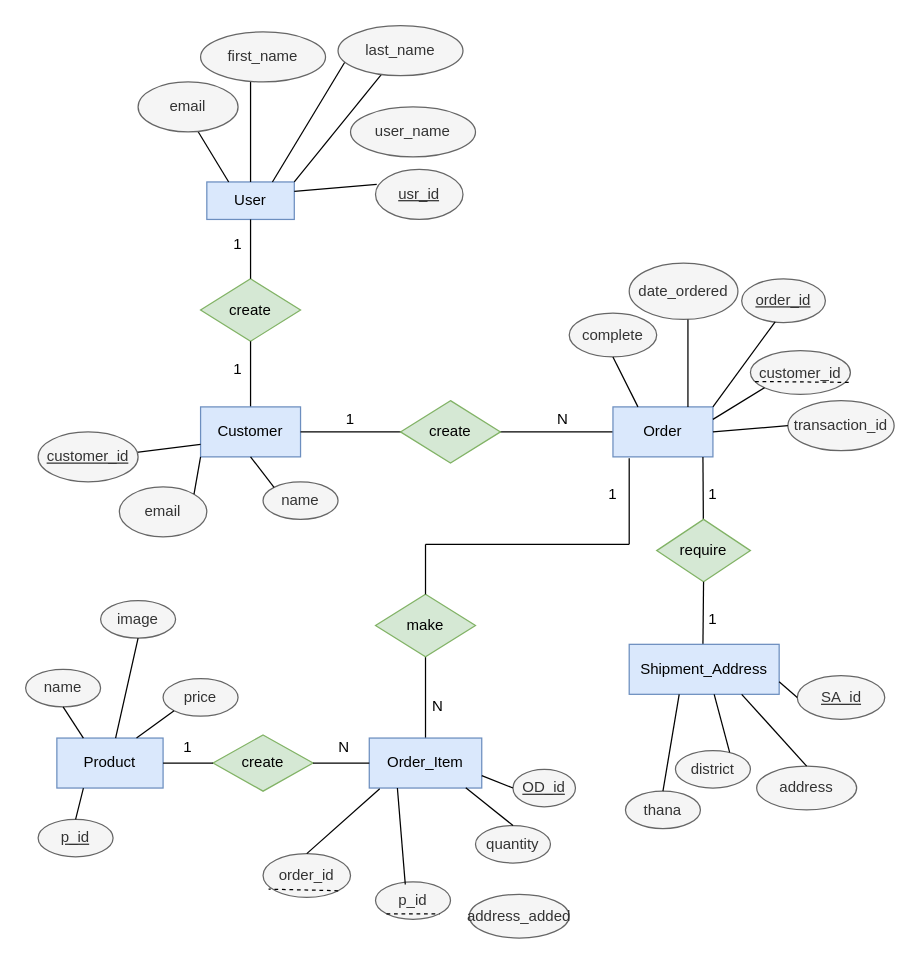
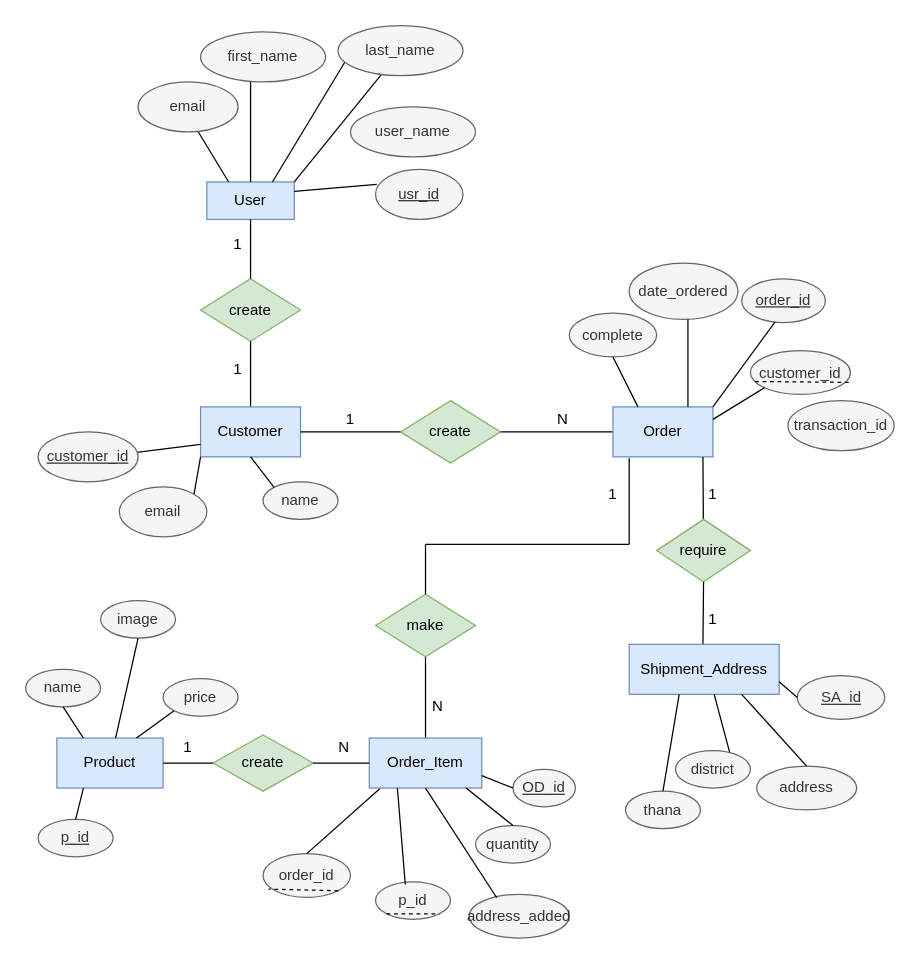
edge "transaction_id" -- "Order": removed
edge "Order_Item" -- "address_added": added
